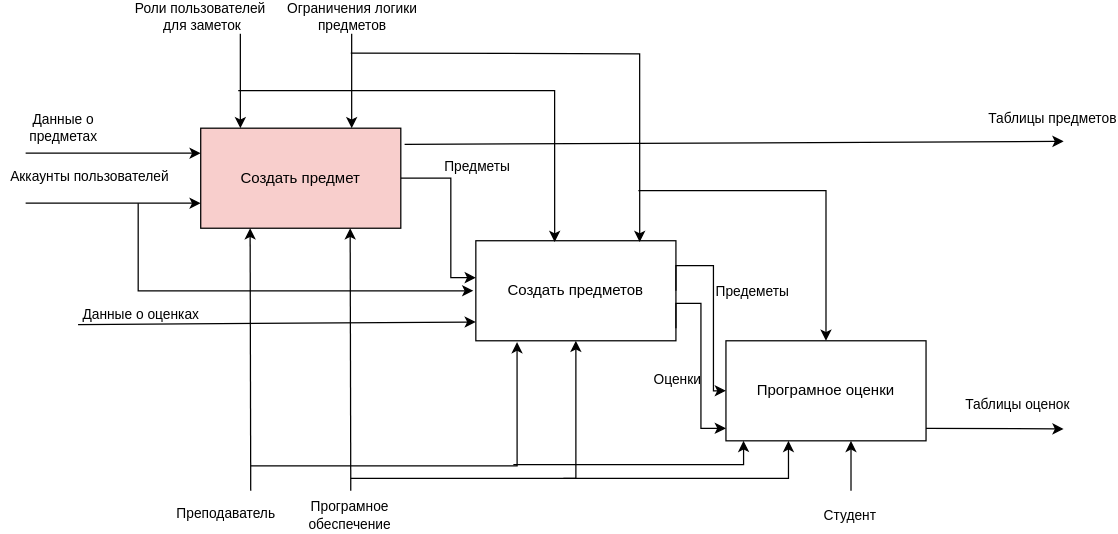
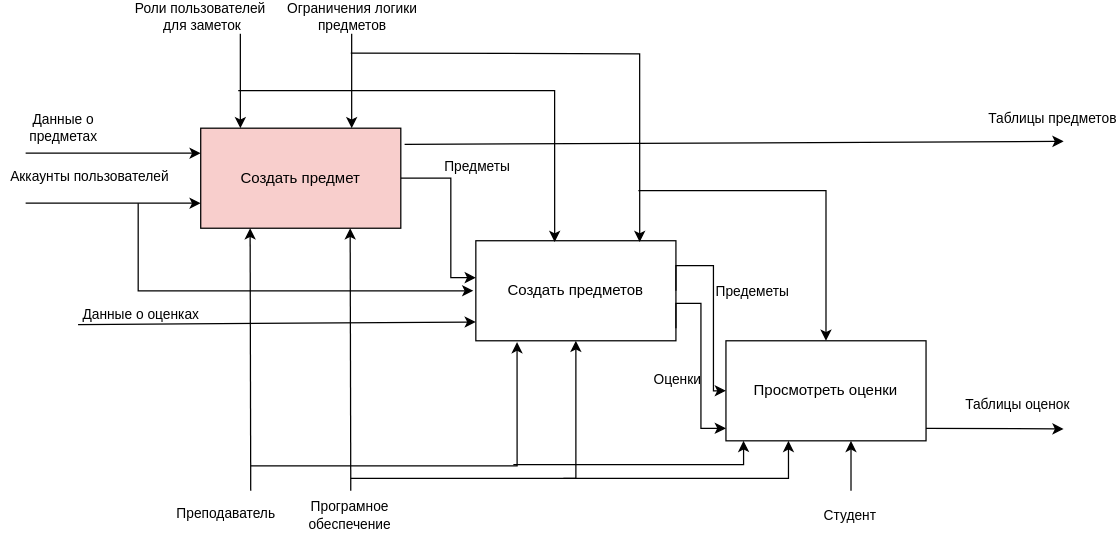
node "Програмное оценки": label "Програмное оценки" -> "Просмотреть оценки"
